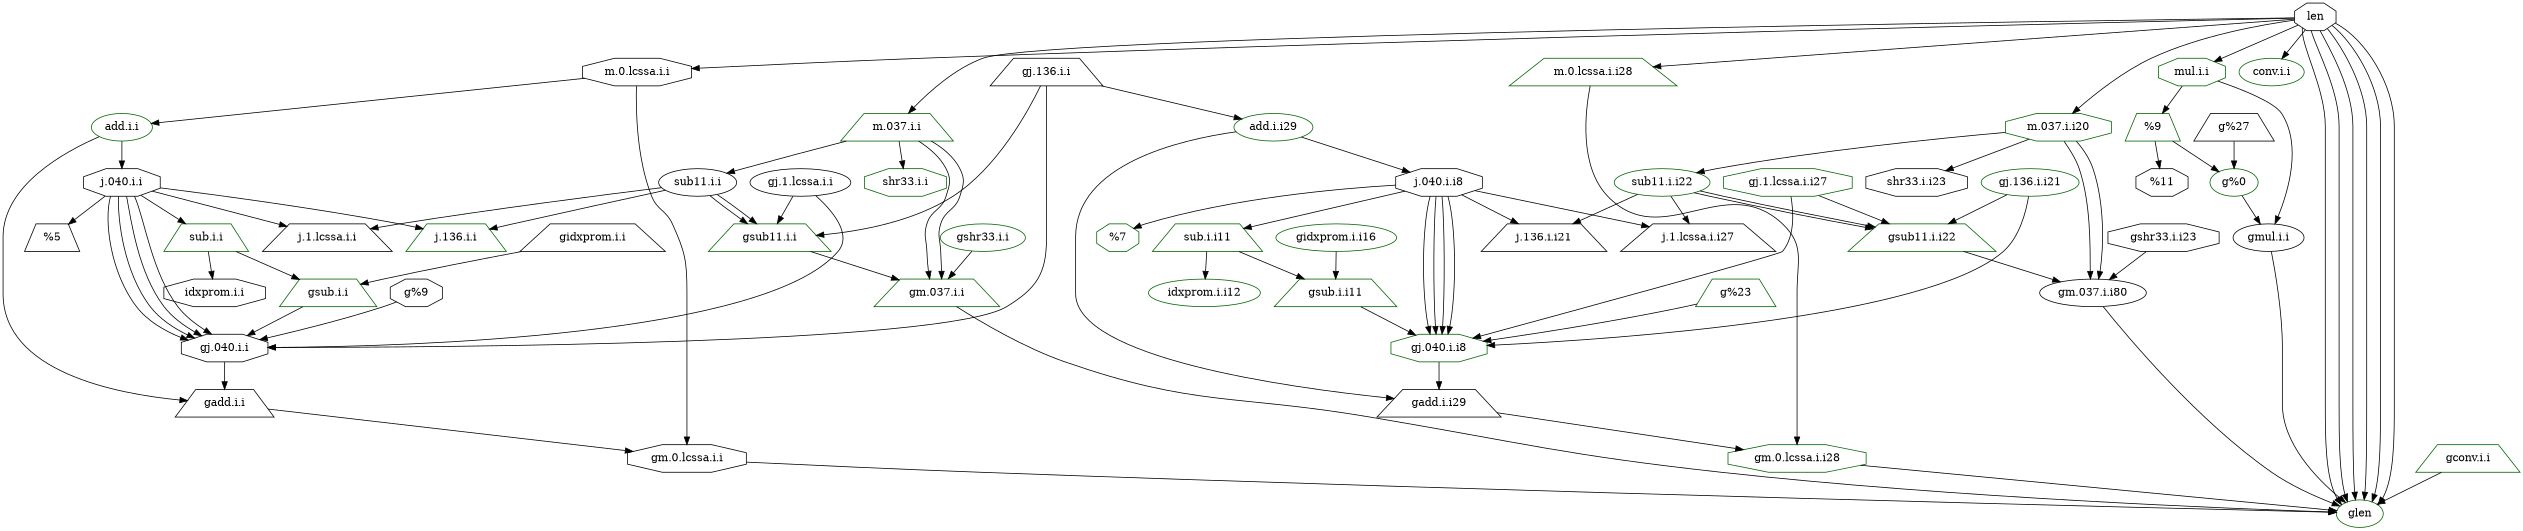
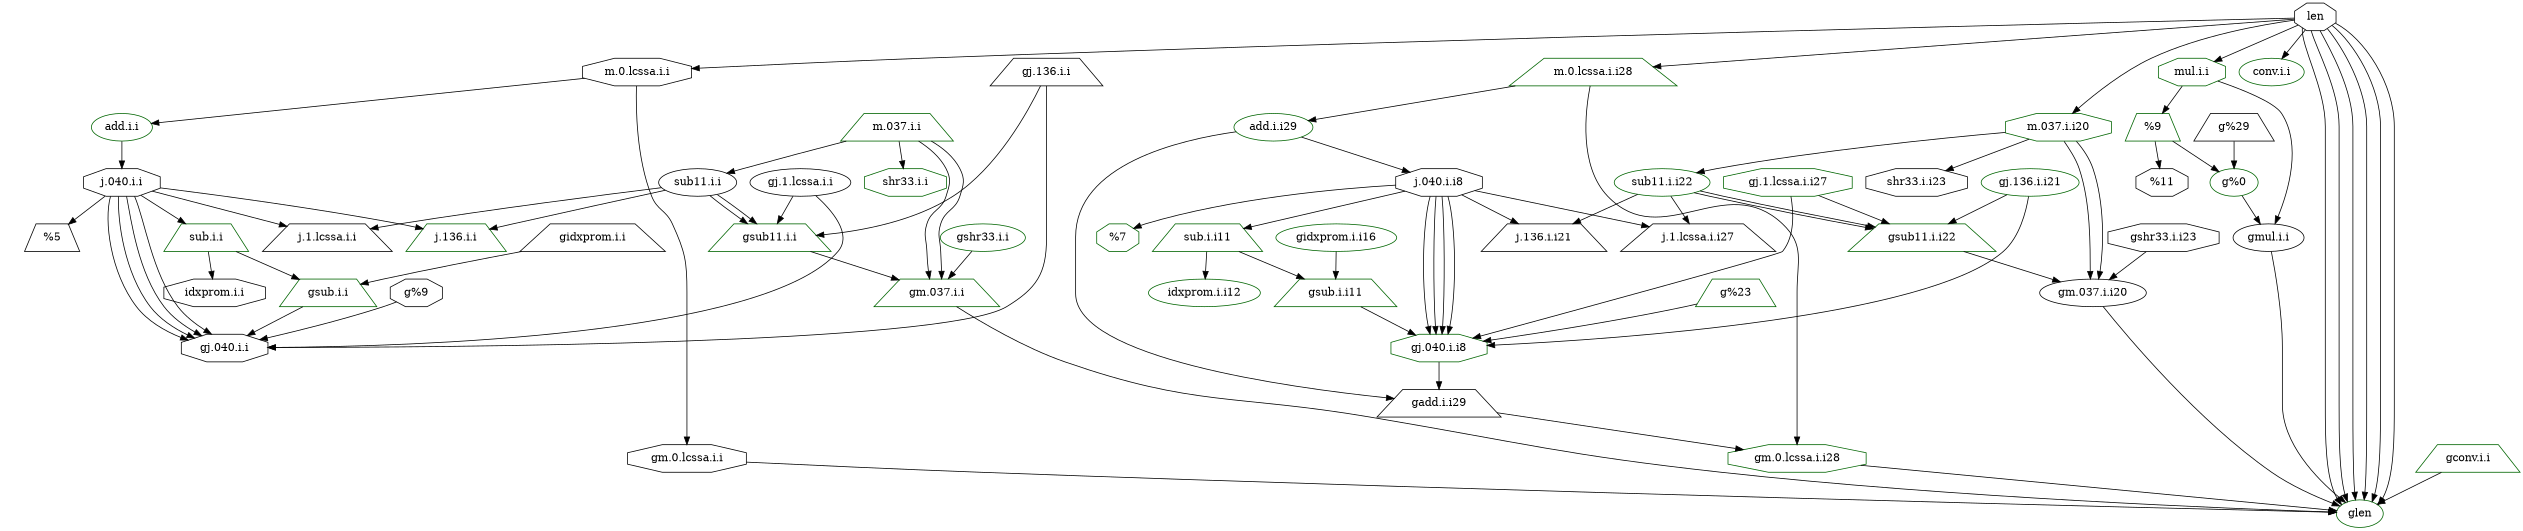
edge "len" -> "m.037.i.i": removed
edge "gj.136.i.i" -> "add.i.i29": now "m.0.lcssa.i.i28" -> "add.i.i29"
node "g%27": label "g%27" -> "g%29"
node "gm.037.i.i80": label "gm.037.i.i80" -> "gm.037.i.i20"
node "gadd.i.i": removed
